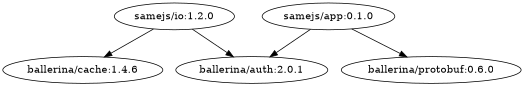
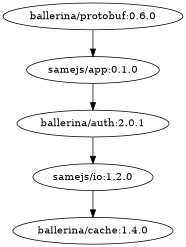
edge "samejs/io:1.2.0" -> "ballerina/auth:2.0.1": reversed
edge "samejs/app:0.1.0" -> "ballerina/protobuf:0.6.0": reversed
node "ballerina/cache:1.4.6": label "ballerina/cache:1.4.6" -> "ballerina/cache:1.4.0"
